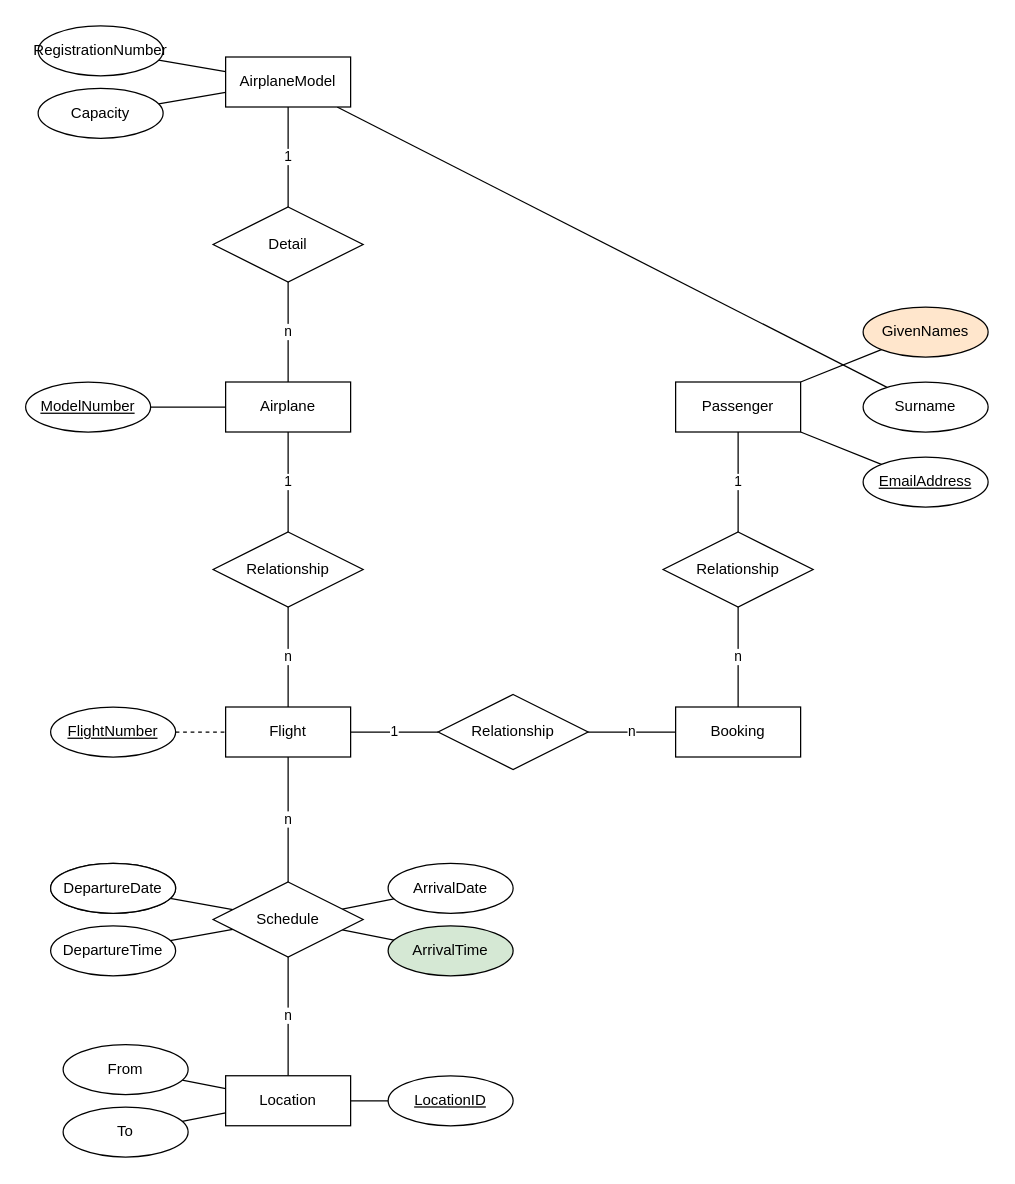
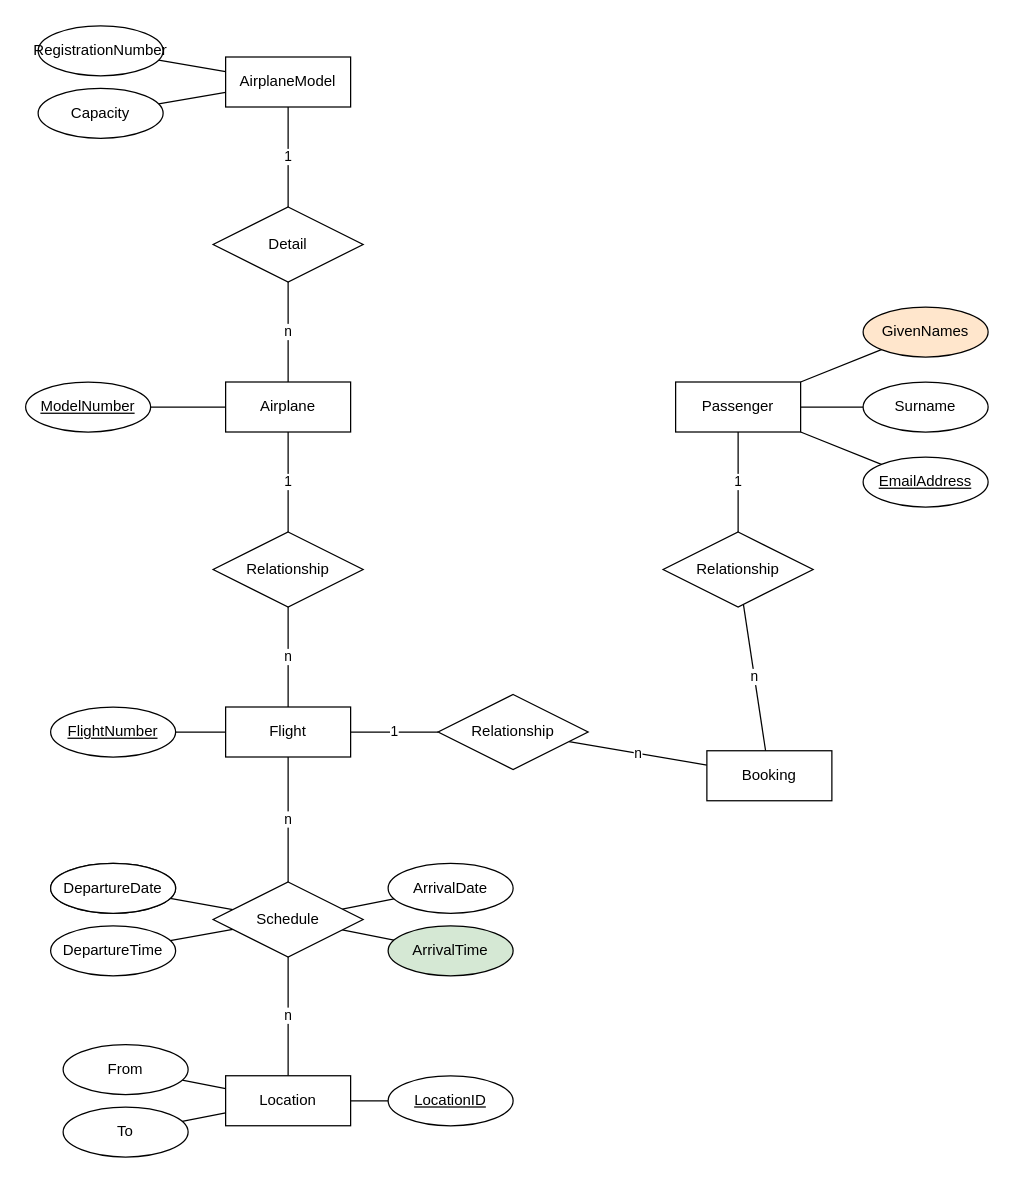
edge "AirplaneModel" -- "Surname": now "Passenger" -- "Surname"
edge "FlightNumber" -- "Flight": style dashed -> solid
node "Booking": moved (738, 732) -> (769, 776)
